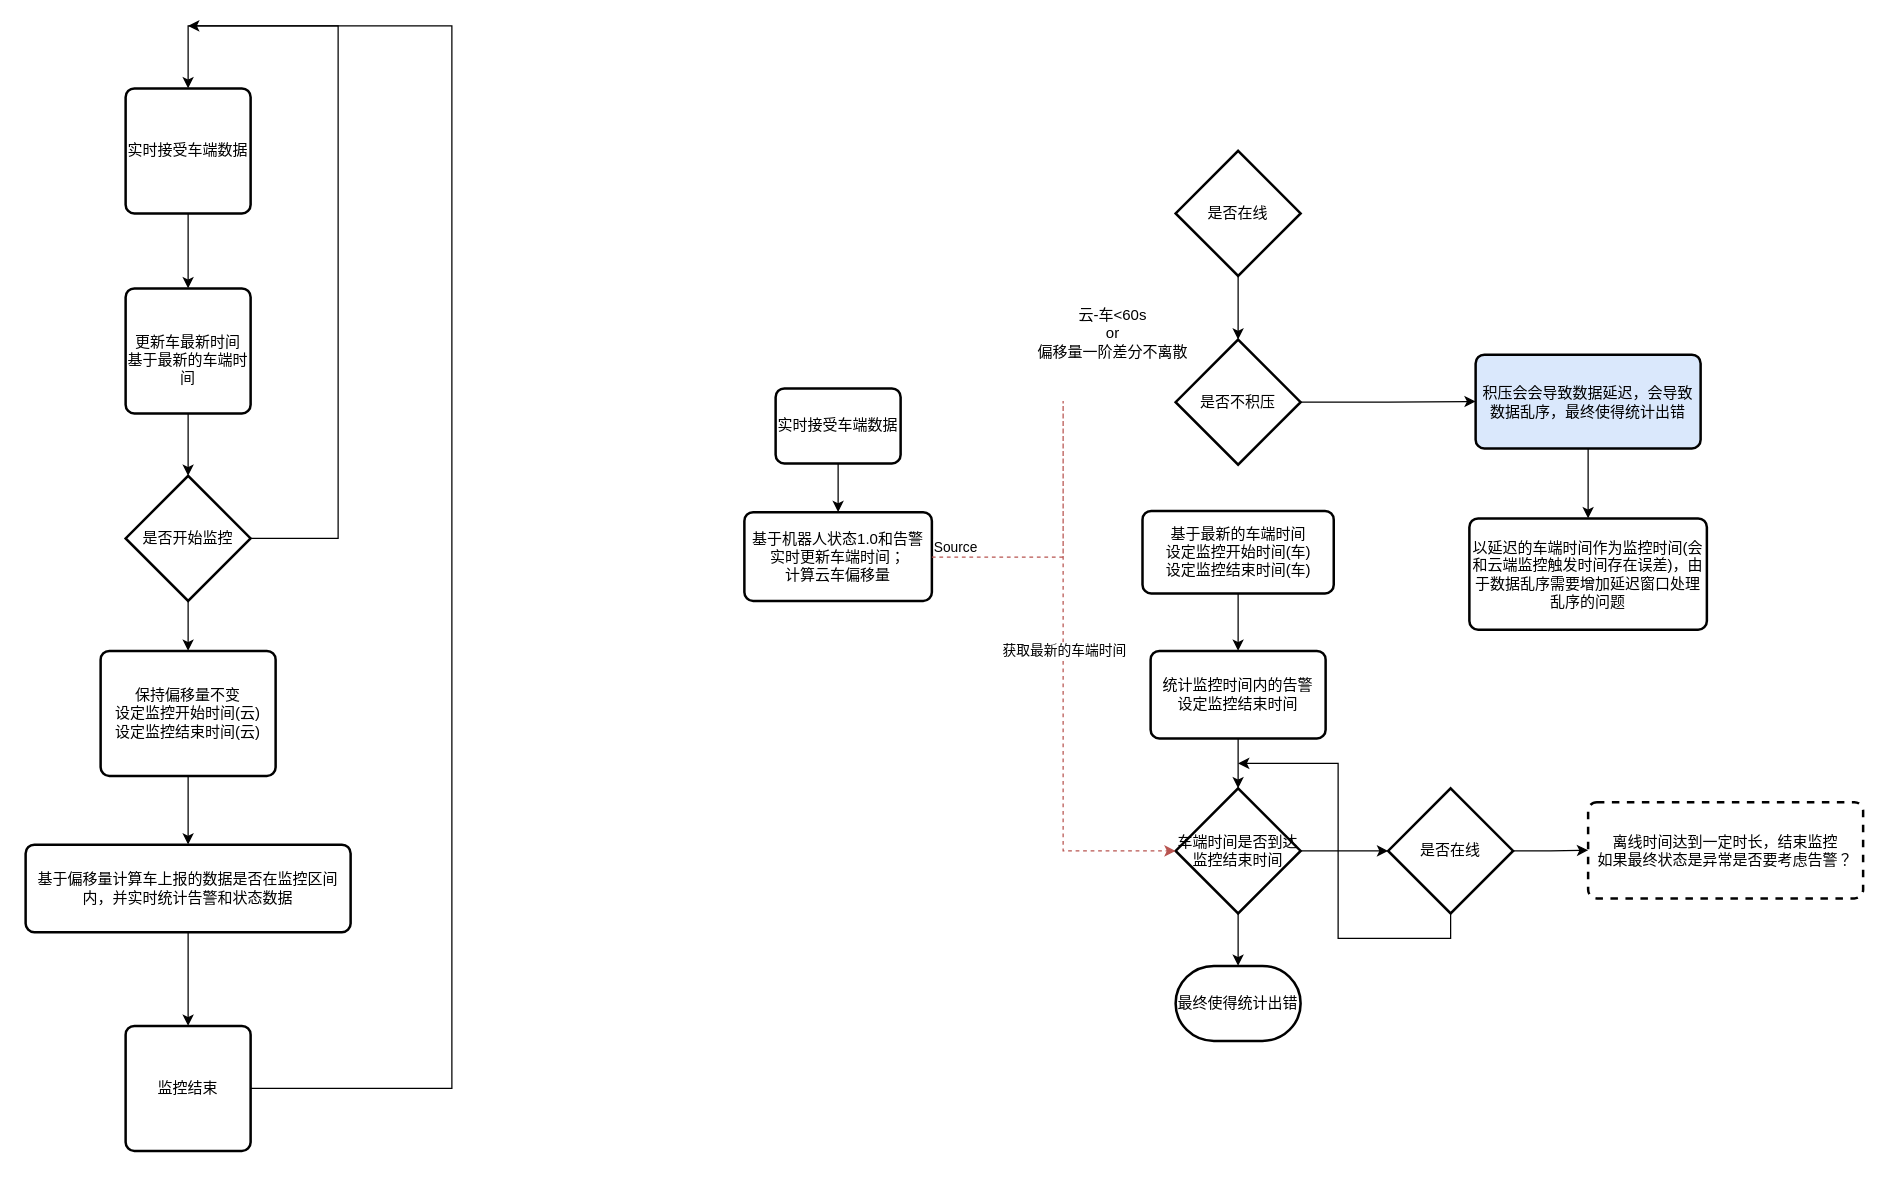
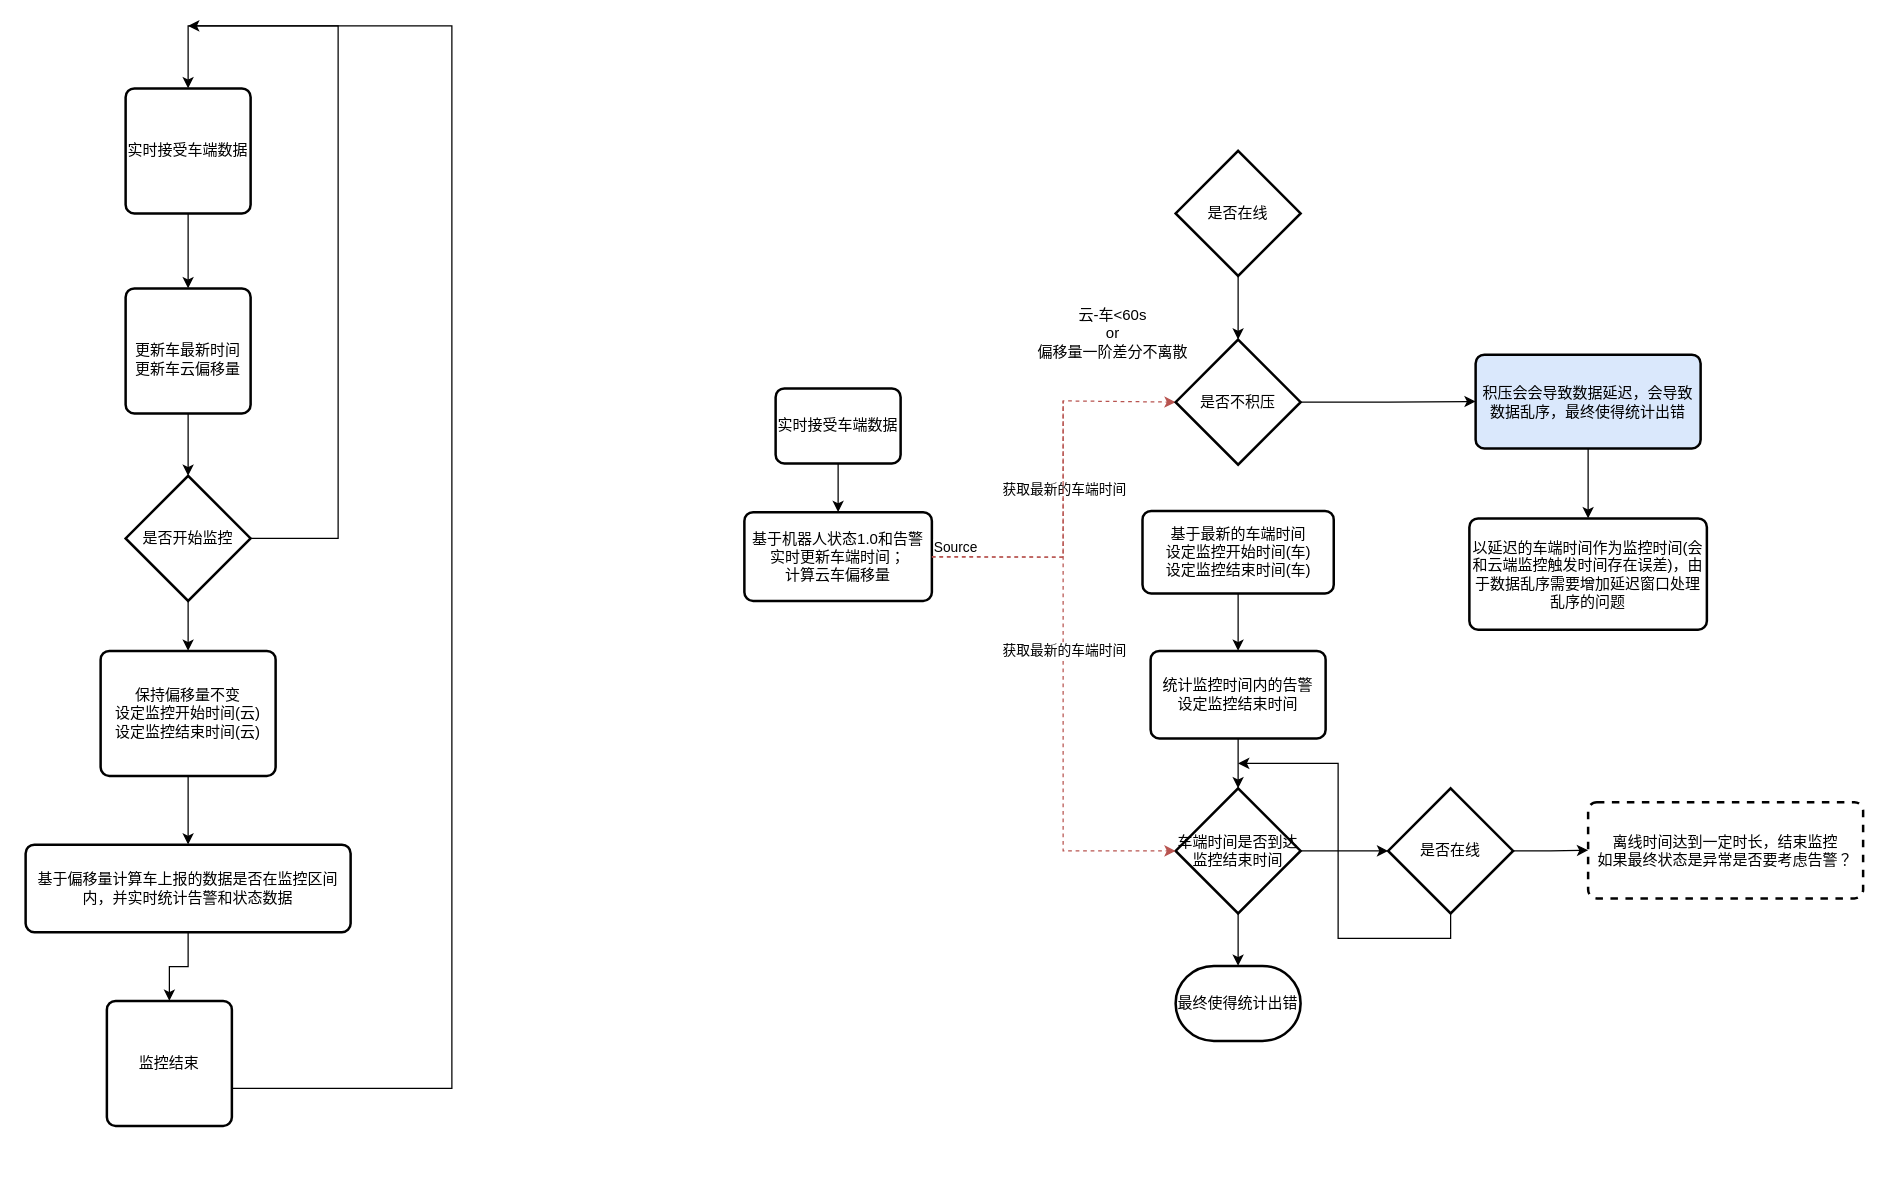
node "更新车最新时间 基于最新的车端时间": label "更新车最新时间 基于最新的车端时间" -> "更新车最新时间 更新车云偏移量"
edge "基于机器人状态1.0和告警 实时更新车端时间； 计算云车偏移量" -> "是否不积压": added, labels "Source", "获取最新的车端时间"
node "监控结束": moved (188, 1088) -> (169, 1063)
